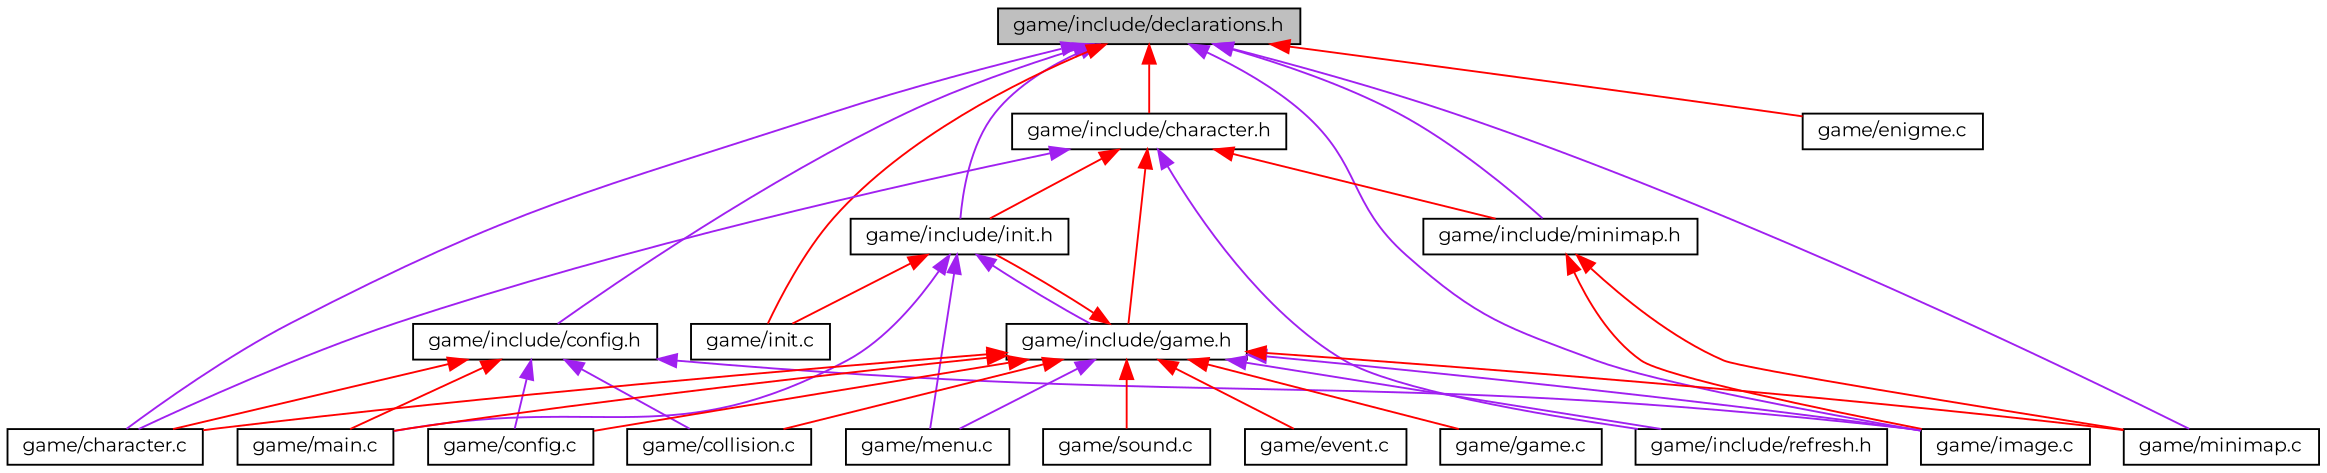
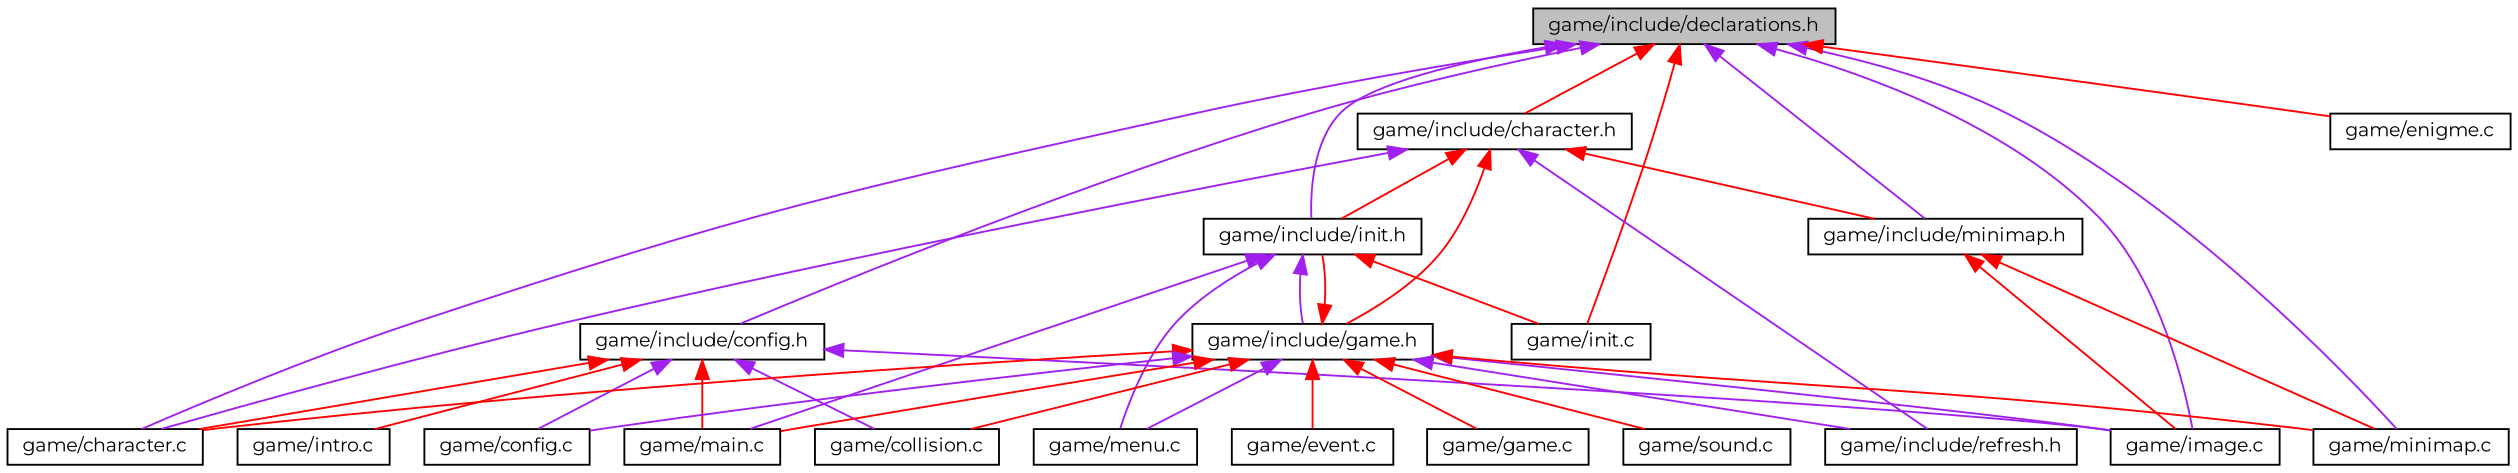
edge "game/config.c" -> "game/include/game.h": color red -> purple
node "game/intro.c": added
